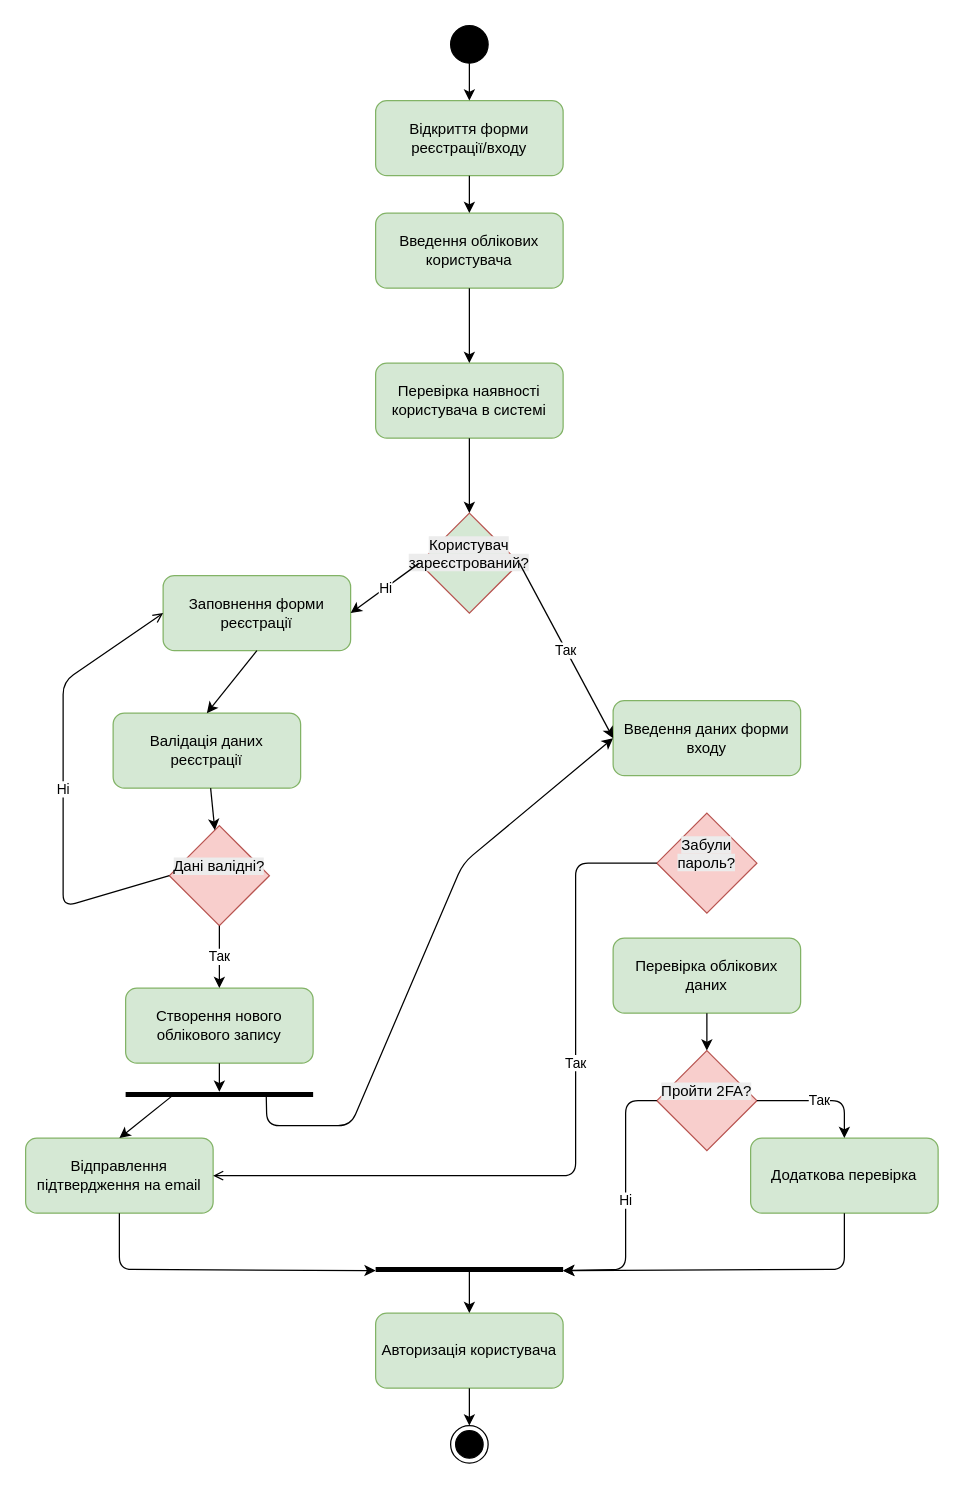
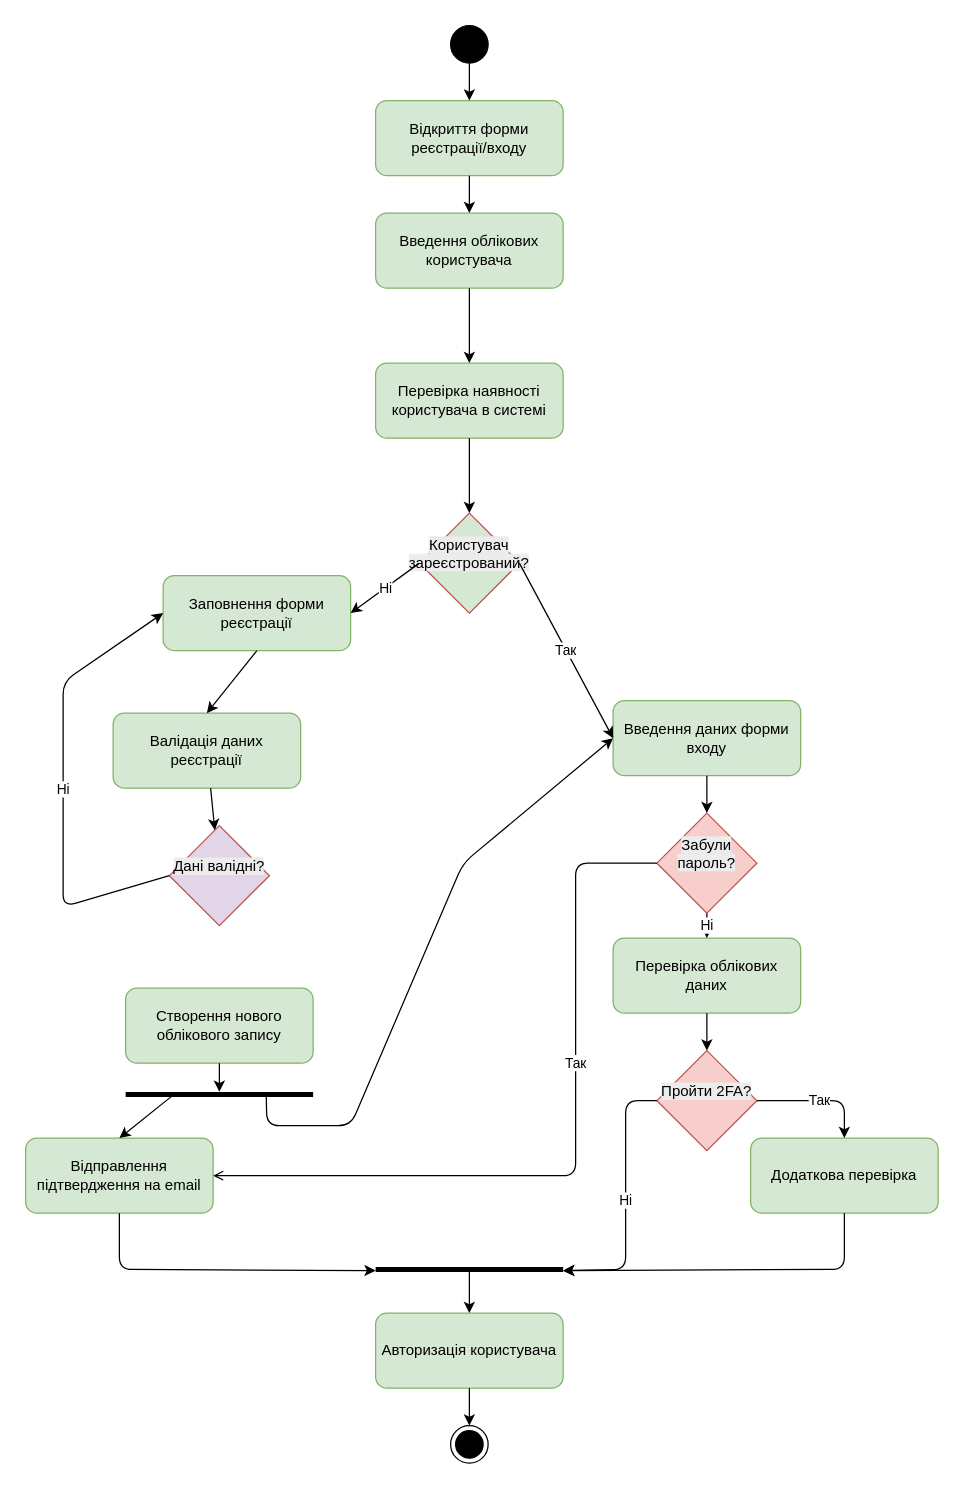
edge "Дані валідні?" -> "Заповнення форми реєстрації": arrowhead open -> classic
edge "Введення даних форми входу" -> "Забули пароль?": added
node "Дані валідні?": fillcolor #f8cecc -> #e1d5e7
edge "Забули пароль?" -> "Перевірка облікових даних": added, label "Ні"
edge "Дані валідні?" -> "Створення нового облікового запису": removed, label "Так"
